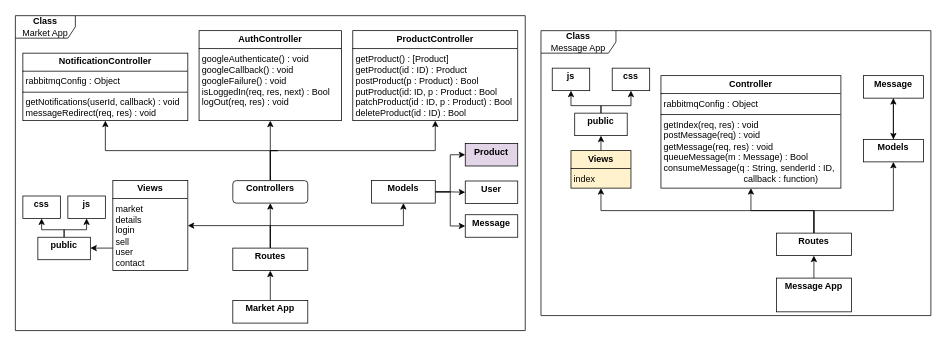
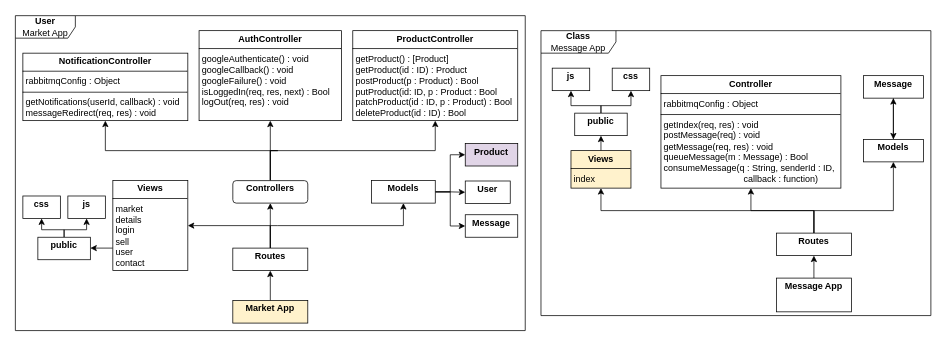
node "Class Market App": label "Class Market App" -> "User Market App"
node "User": size 53x23 -> 45x23
node "Market App": fillcolor #ffffff -> #fff2cc
